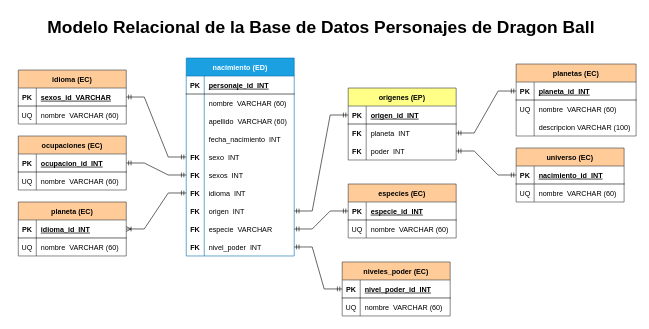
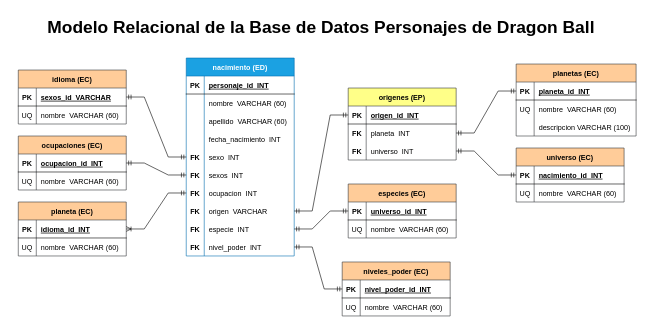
node "poder INT": label "poder INT" -> "universo INT"
node "idioma INT": label "idioma INT" -> "ocupacion INT"
node "origen INT": label "origen INT" -> "origen VARCHAR"
node "especie_id INT": label "especie_id INT" -> "universo_id INT"
node "especie VARCHAR": label "especie VARCHAR" -> "especie INT"
